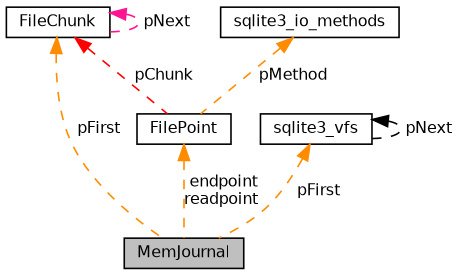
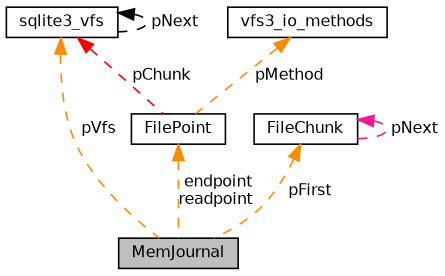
node "sqlite3_io_methods": label "sqlite3_io_methods" -> "vfs3_io_methods"
edge "FilePoint" -> "FileChunk": now "FilePoint" -> "sqlite3_vfs"
edge "MemJournal" -> "sqlite3_vfs": label " pFirst" -> " pVfs"
